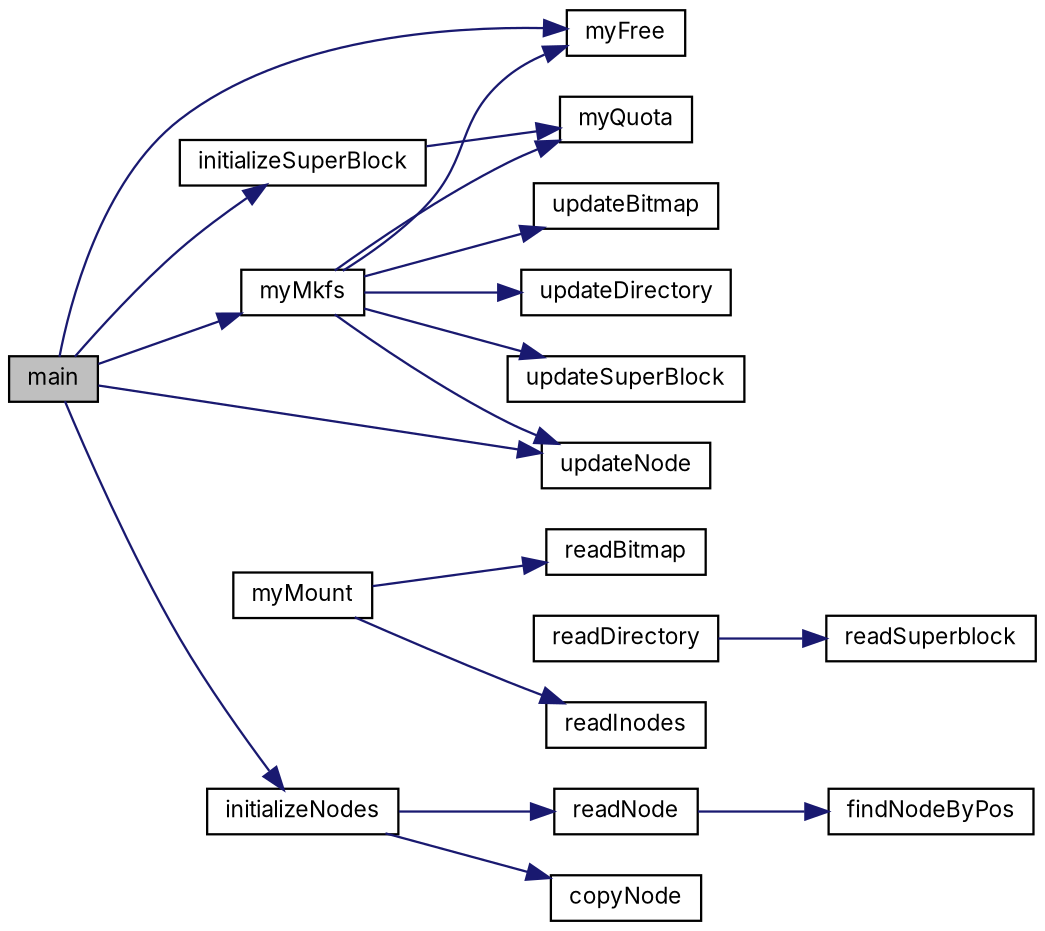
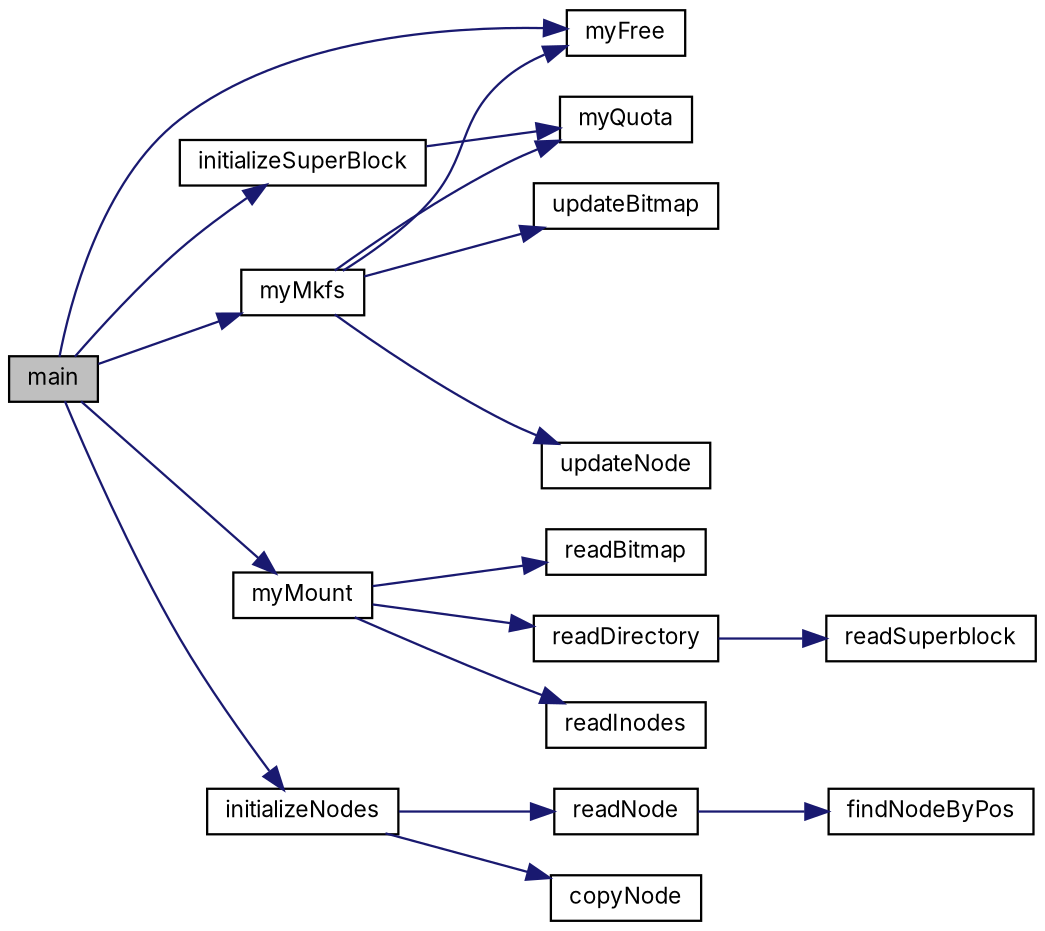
node "updateDirectory": removed
node "updateSuperBlock": removed
edge "main" -> "updateNode": now "main" -> "myMount"
edge "myMount" -> "readDirectory": added
